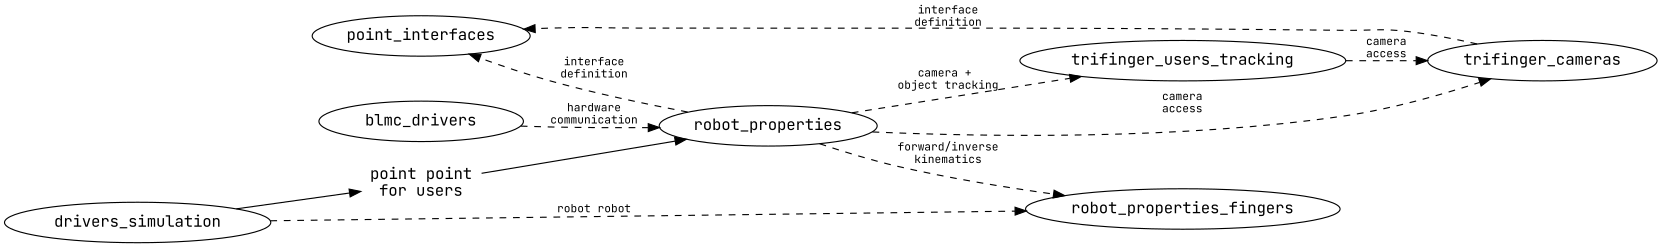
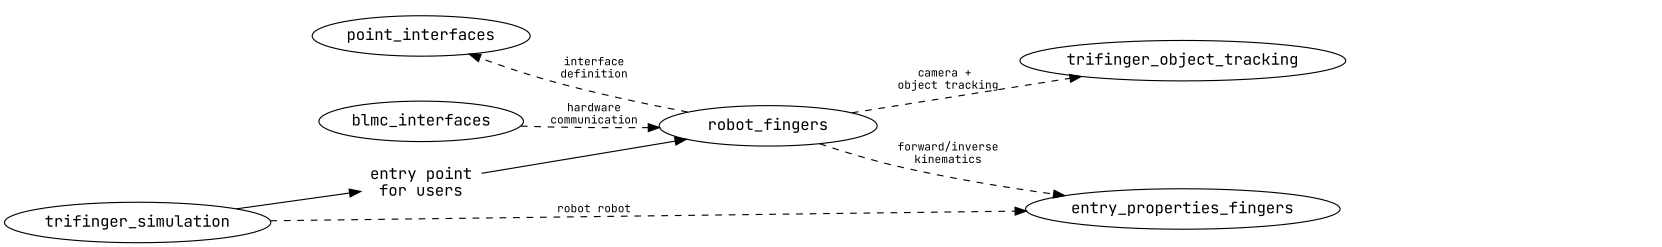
node "trifinger_users_tracking": label "trifinger_users_tracking" -> "trifinger_object_tracking"
node "trifinger_cameras": removed
node "blmc_drivers": label "blmc_drivers" -> "blmc_interfaces"
node "robot_properties": label "robot_properties" -> "robot_fingers"
node "point point for users": label "point point for users" -> "entry point for users"
node "robot_properties_fingers": label "robot_properties_fingers" -> "entry_properties_fingers"
node "drivers_simulation": label "drivers_simulation" -> "trifinger_simulation"
